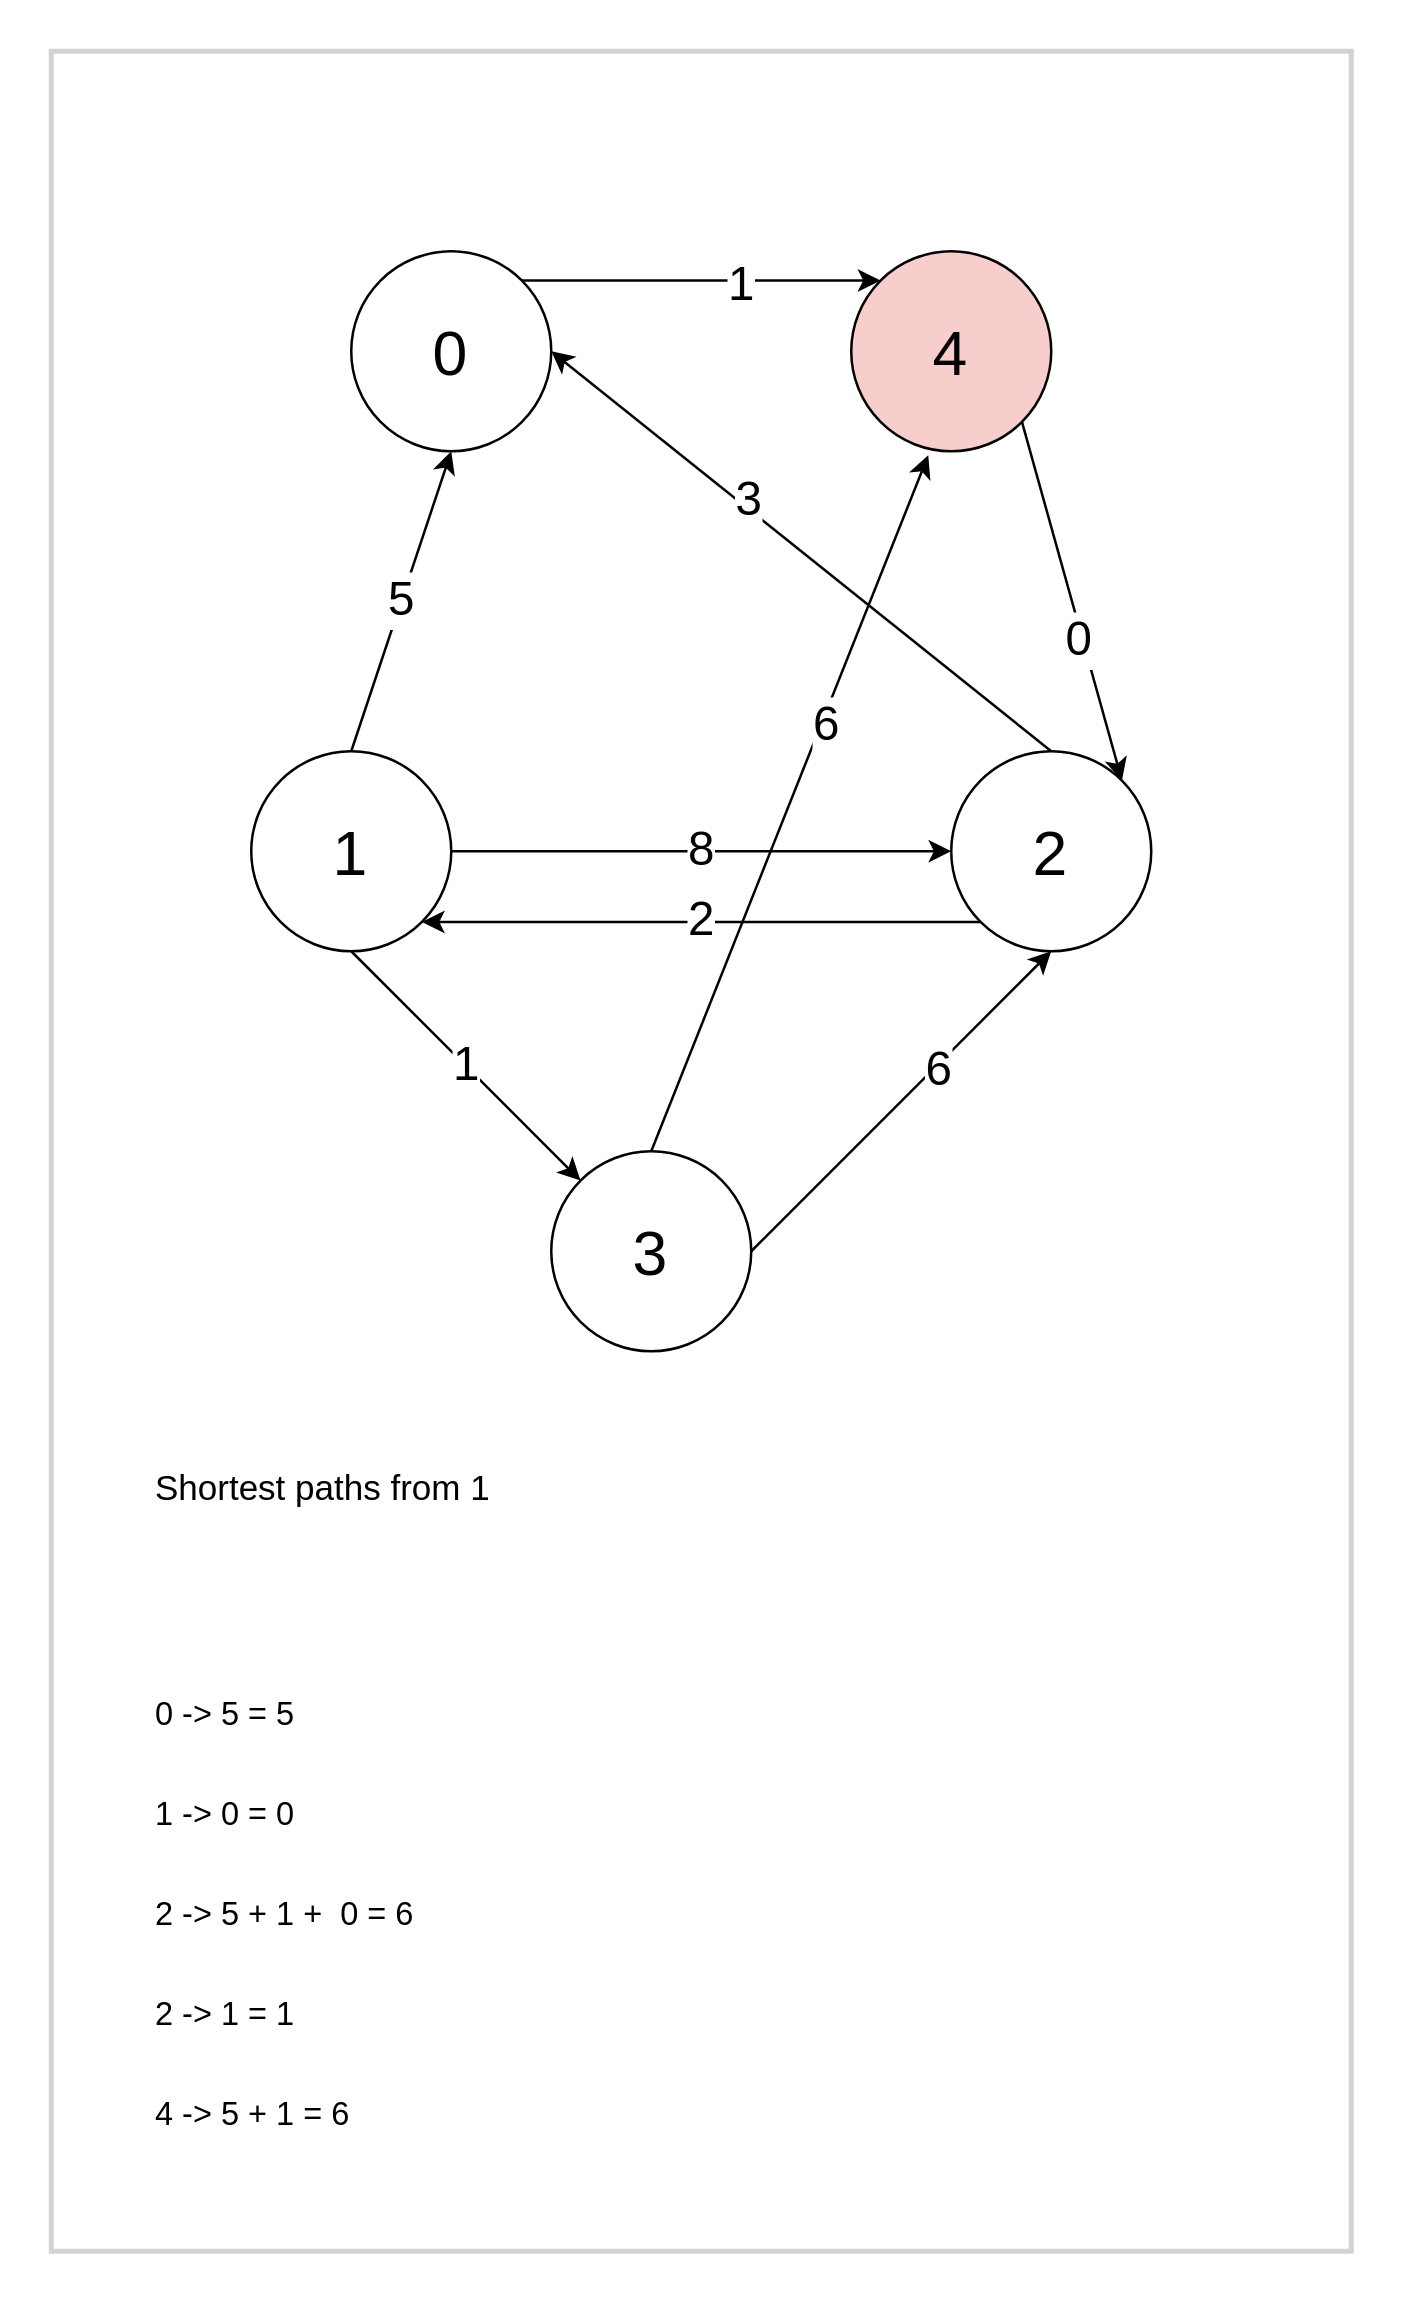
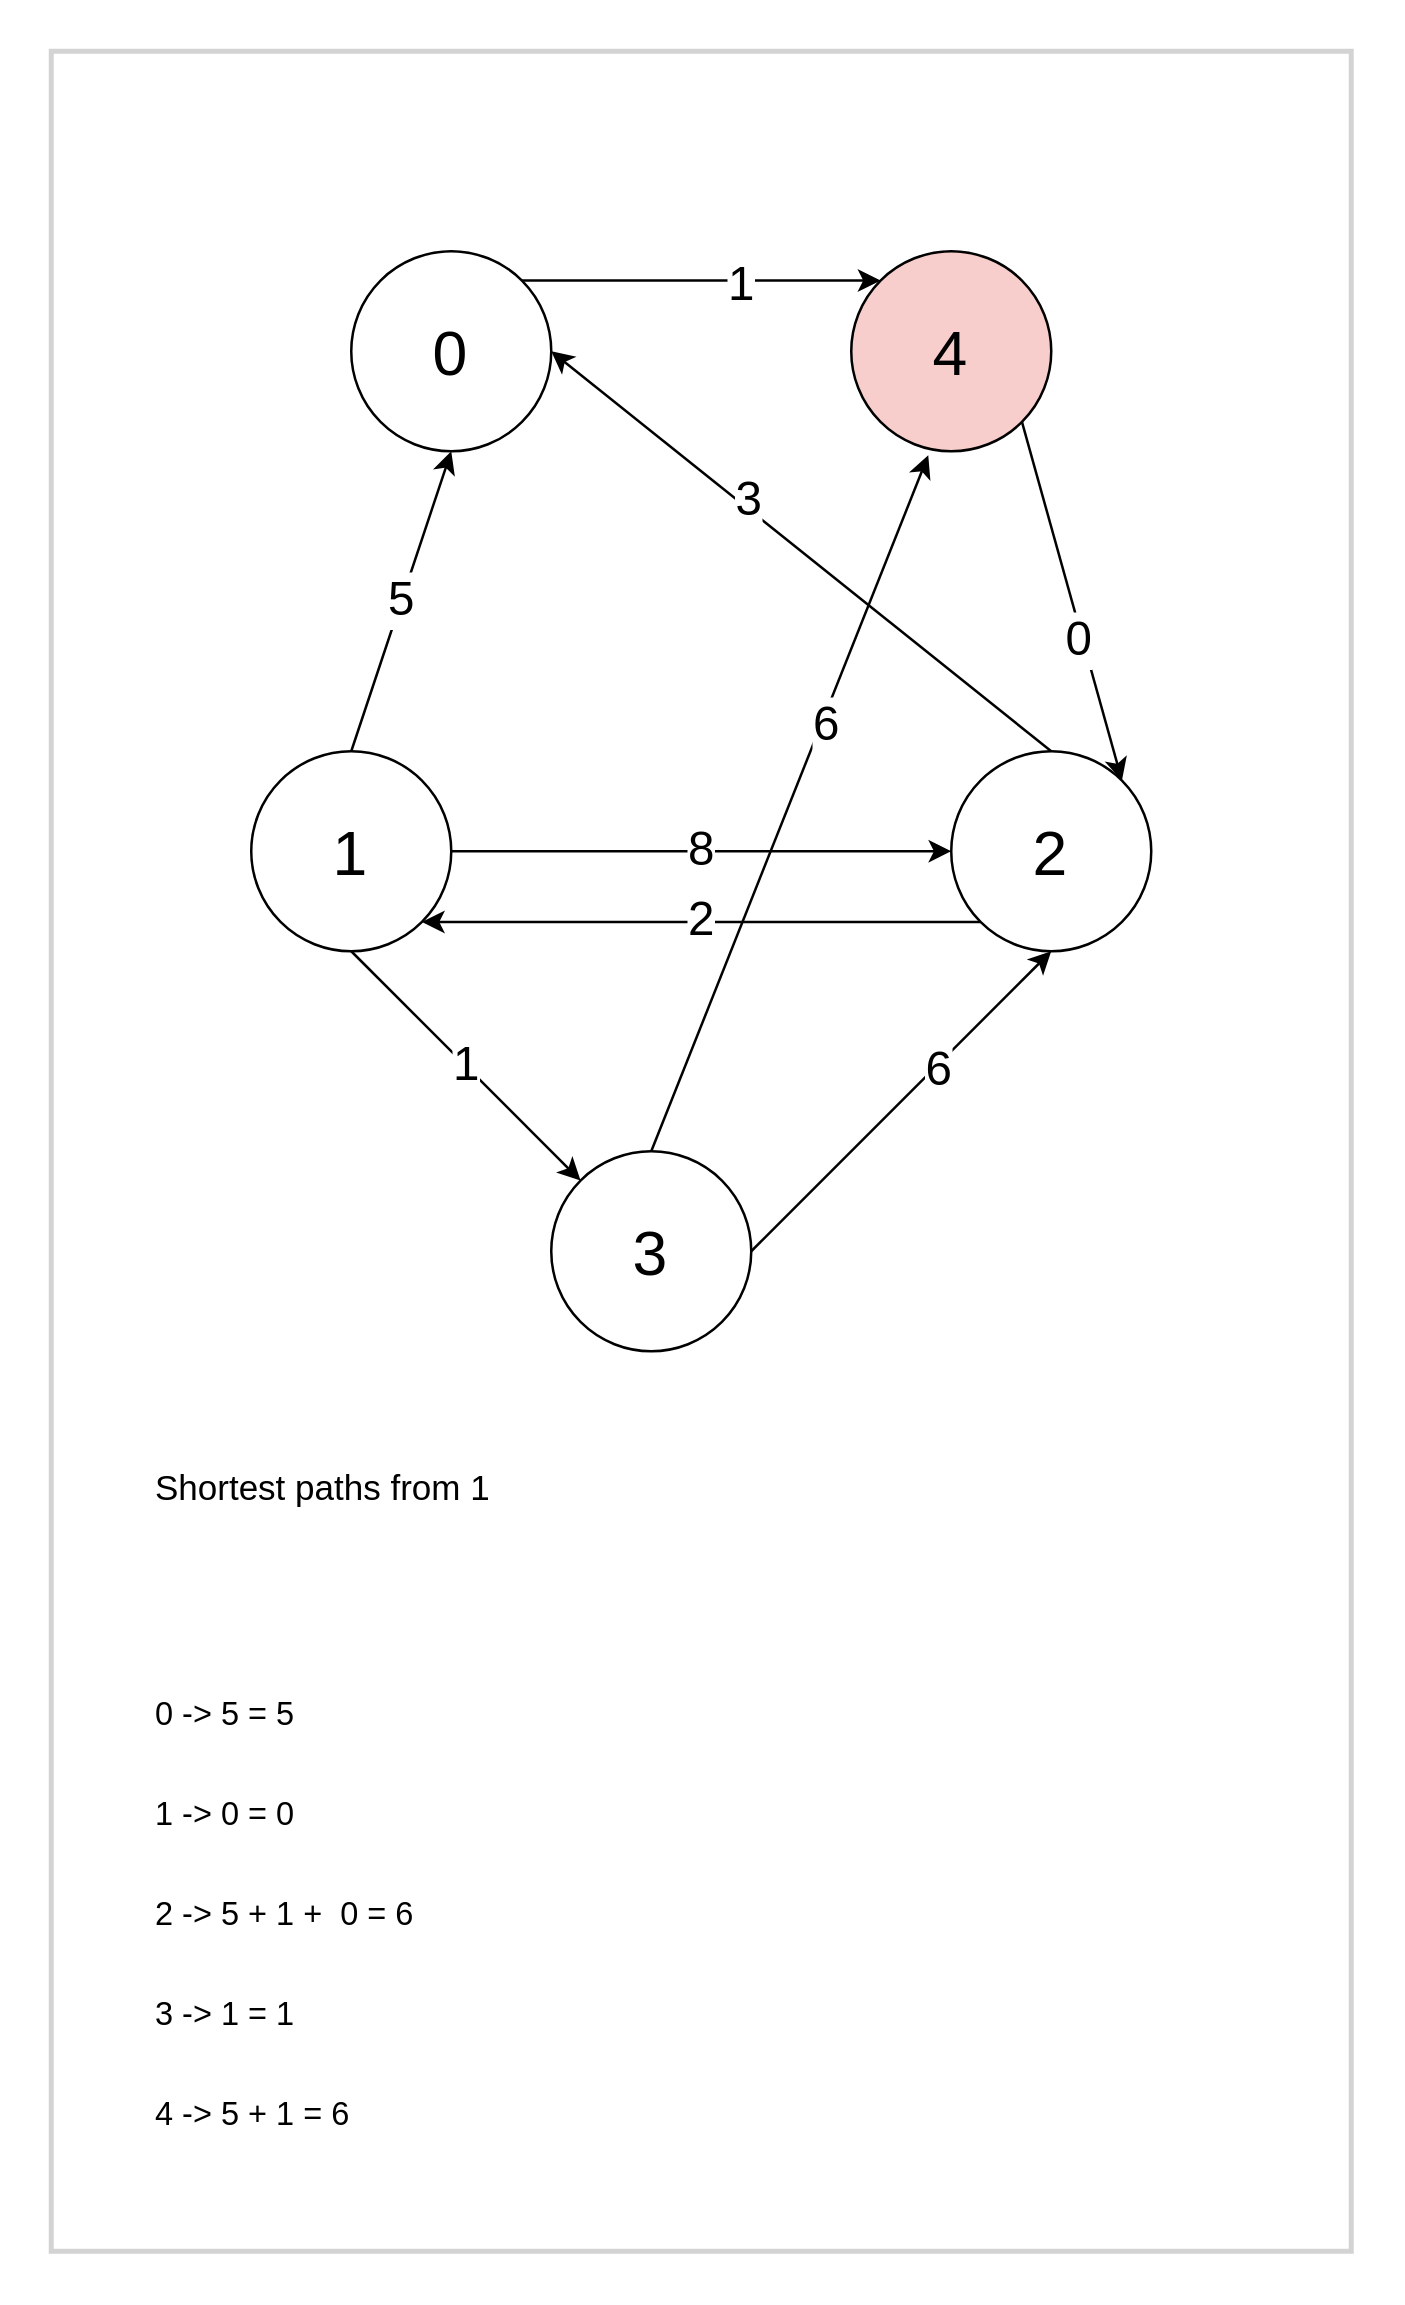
node "2 -> 1 = 1": label "2 -> 1 = 1" -> "3 -> 1 = 1"
